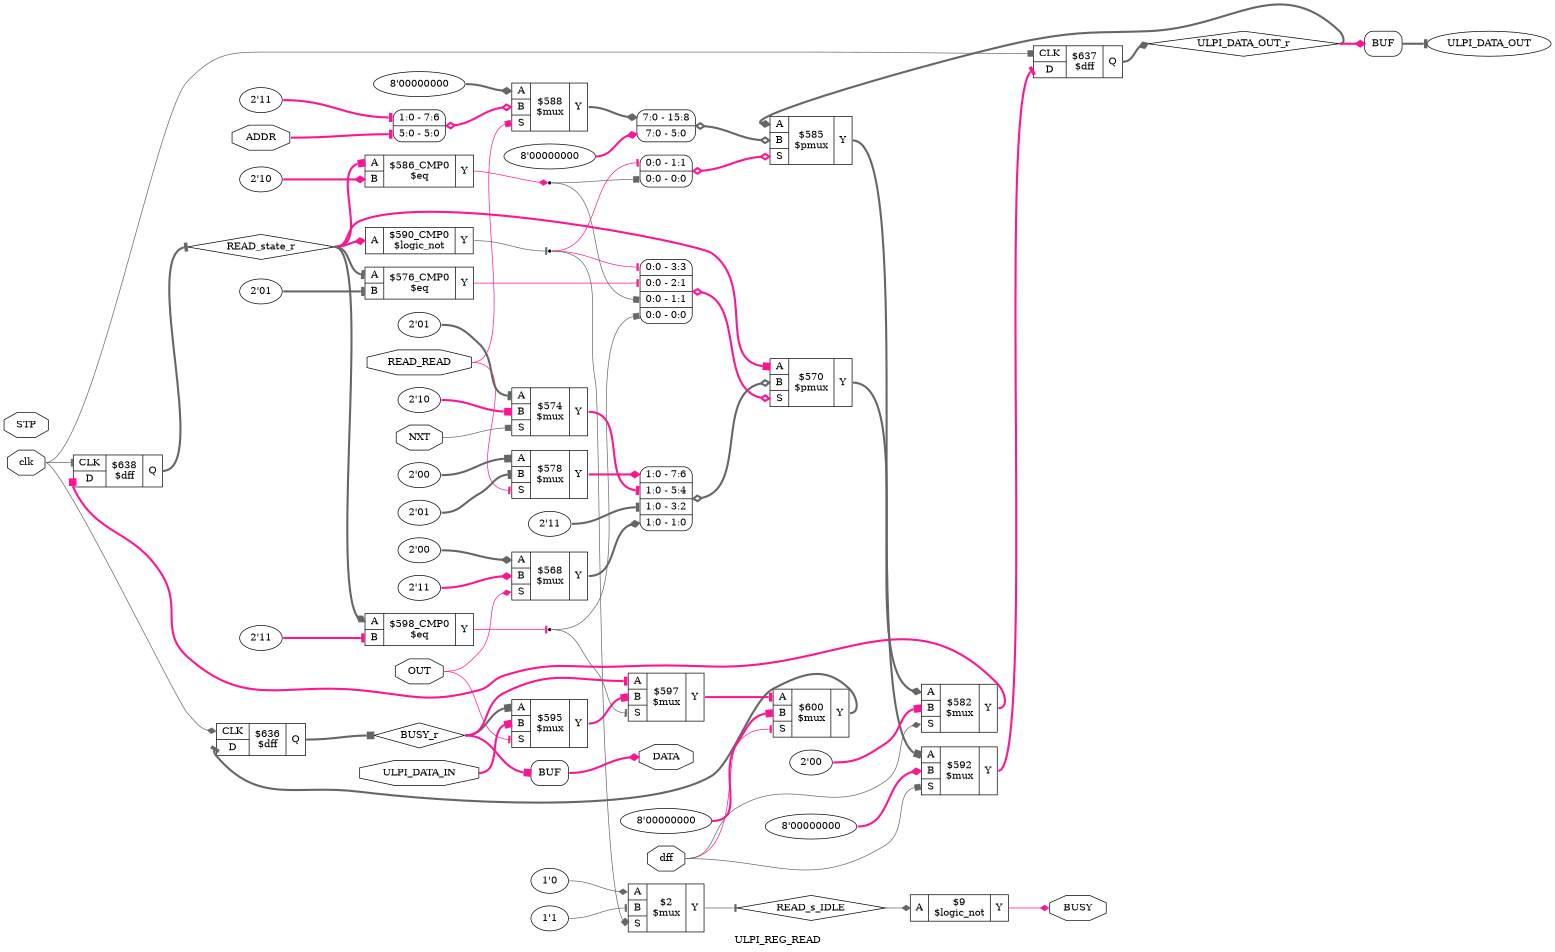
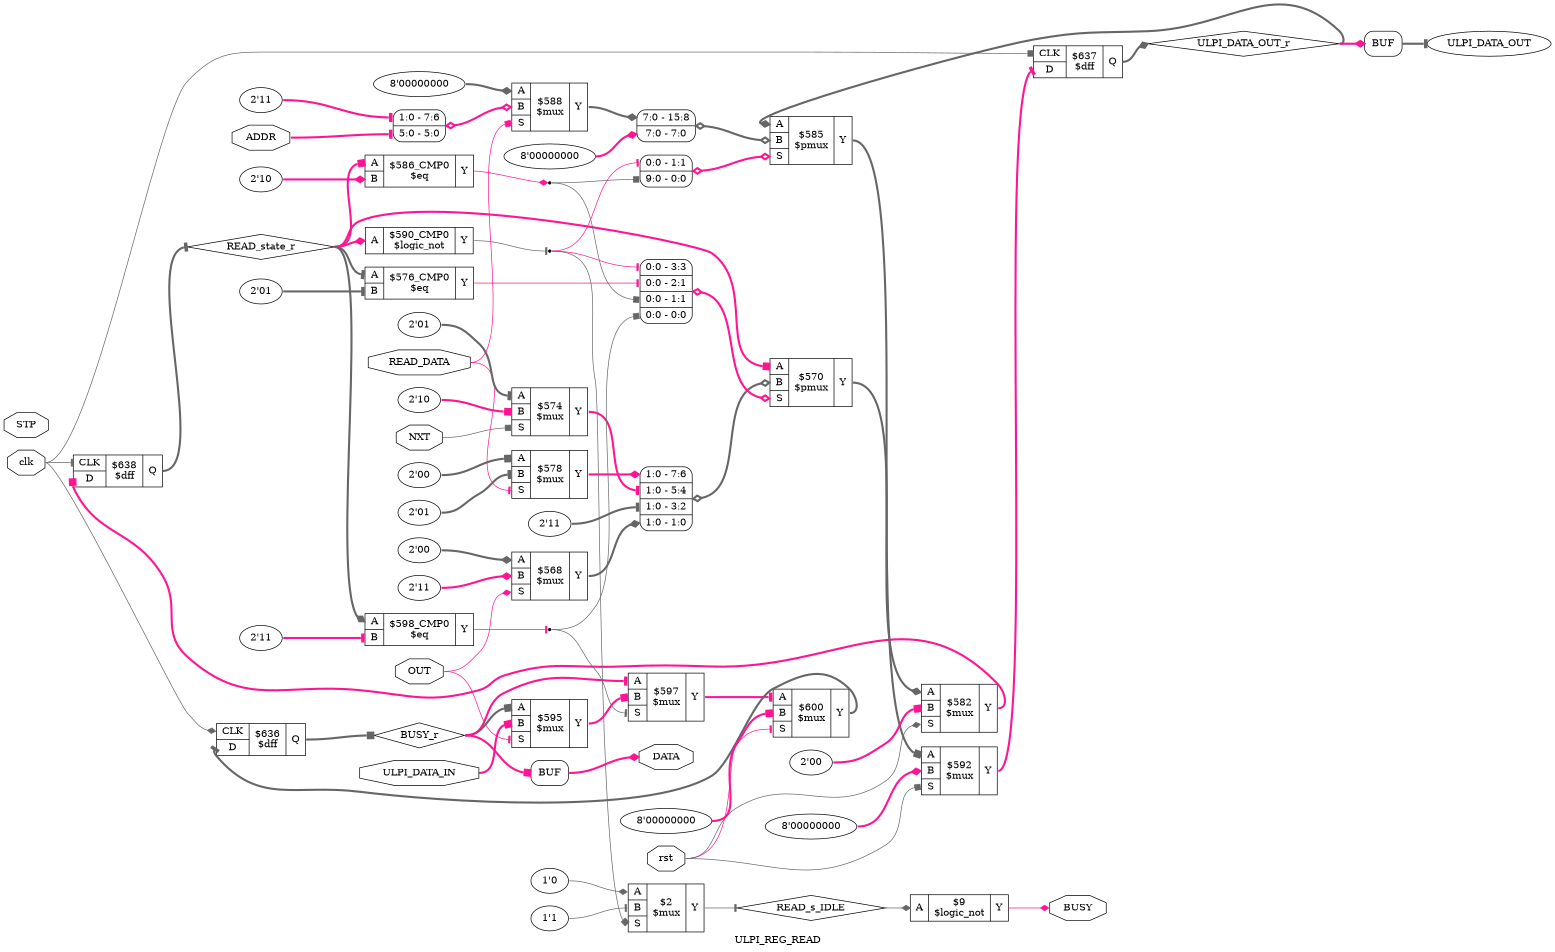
node "7:0 - 15:8": text "7:0 - 5:0" -> "7:0 - 7:0"
node "0:0 - 1:1": text "0:0 - 0:0" -> "9:0 - 0:0"
node "READ_READ": label "READ_READ" -> "READ_DATA"
node "dff": label "dff" -> "rst"
